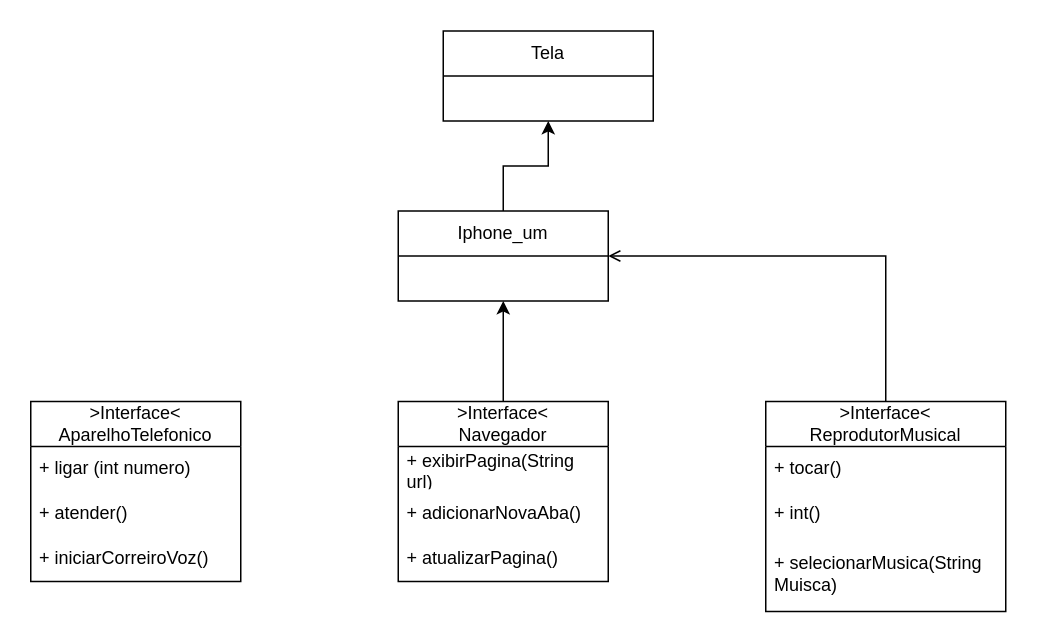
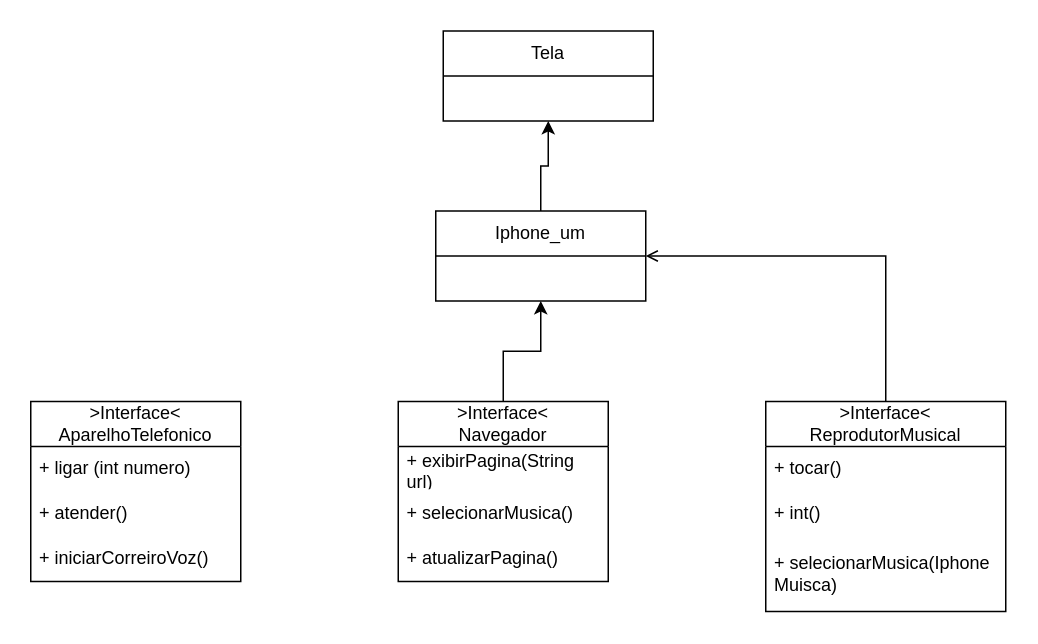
node "Iphone_um": moved (503, 256) -> (541, 256)
node "+ adicionarNovaAba()": label "+ adicionarNovaAba()" -> "+ selecionarMusica()"
node "+ selecionarMusica(String Muisca)": label "+ selecionarMusica(String Muisca)" -> "+ selecionarMusica(Iphone Muisca)"
